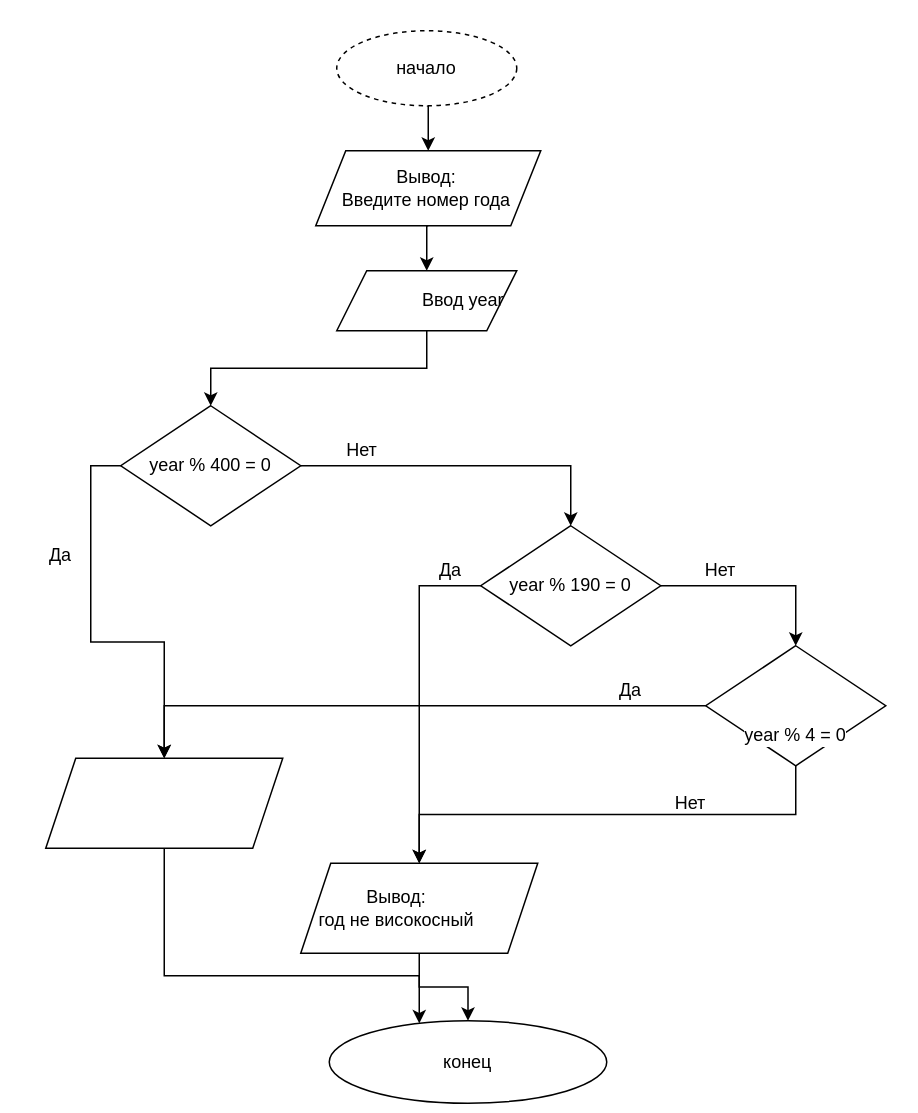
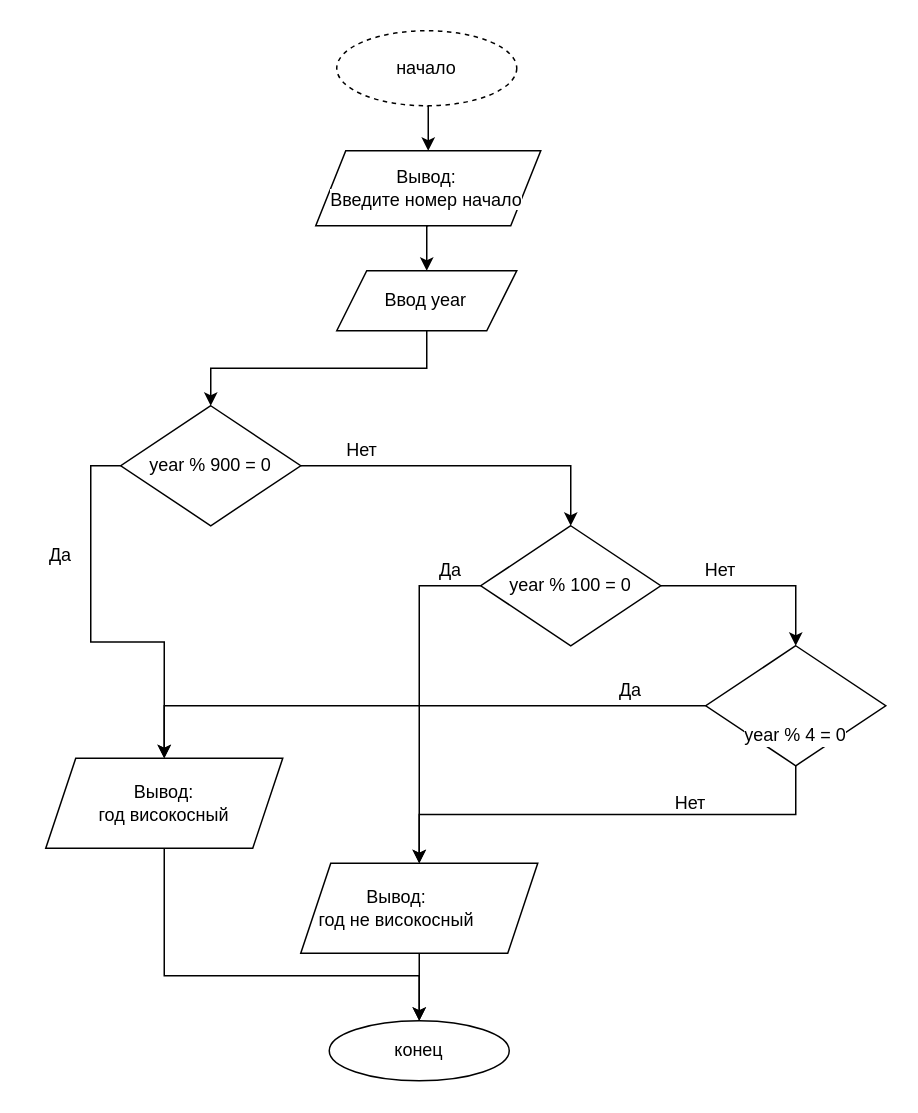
node "Вывод: Введите номер года": label "Вывод: Введите номер года" -> "Вывод: Введите номер начало"
node "Ввод year": moved (464, 301) -> (426, 301)
node "year % 400 = 0": label "year % 400 = 0" -> "year % 900 = 0"
node "year % 190 = 0": label "year % 190 = 0" -> "year % 100 = 0"
node "Вывод: год високосный": added
node "конец": size 278x83 -> 180x60
